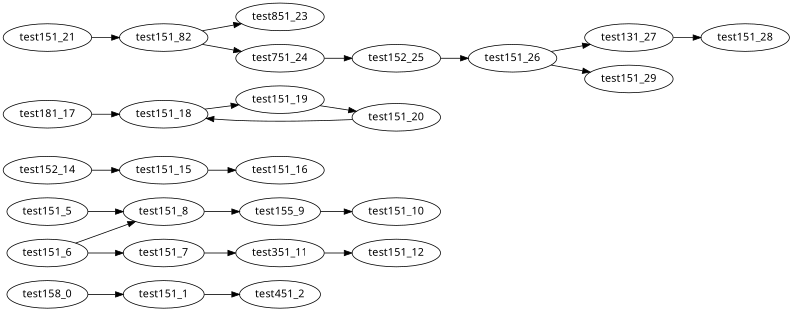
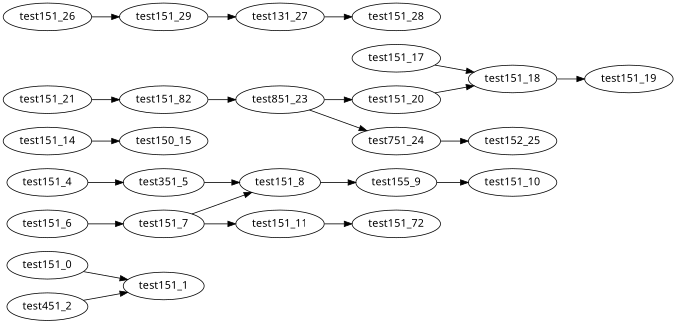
edge "test151_82" -> "test751_24": now "test851_23" -> "test751_24"
edge "test151_26" -> "test131_27": now "test151_29" -> "test131_27"
edge "test152_25" -> "test151_26": removed
edge "test151_19" -> "test151_20": now "test851_23" -> "test151_20"
node "test181_17": label "test181_17" -> "test151_17"
node "test152_14": label "test152_14" -> "test151_14"
node "test151_15": label "test151_15" -> "test150_15"
node "test151_16": removed
node "test151_4": added
node "test151_5": label "test151_5" -> "test351_5"
edge "test151_6" -> "test151_8": now "test151_7" -> "test151_8"
node "test351_11": label "test351_11" -> "test151_11"
node "test151_12": label "test151_12" -> "test151_72"
node "test158_0": label "test158_0" -> "test151_0"
edge "test151_1" -> "test451_2": reversed
